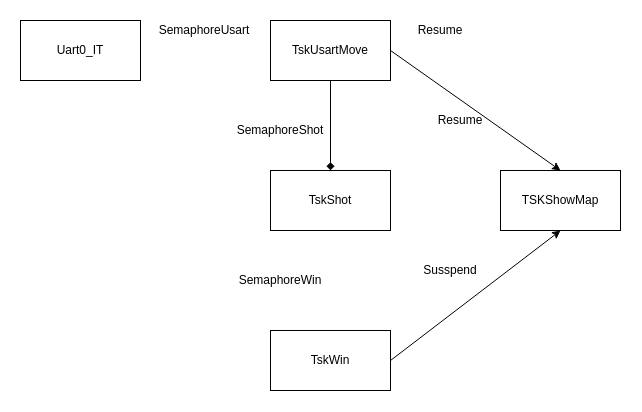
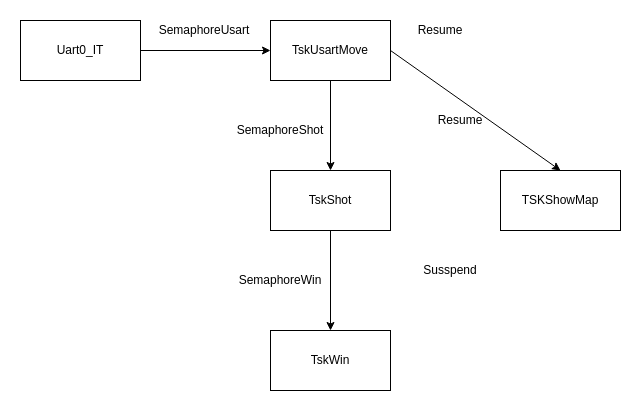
edge "Uart0_IT" -> "TskUsartMove": added
edge "TskUsartMove" -> "TskShot": arrowhead diamond -> classic
edge "TskShot" -> "TskWin": added
edge "TskWin" -> "TSKShowMap": removed
